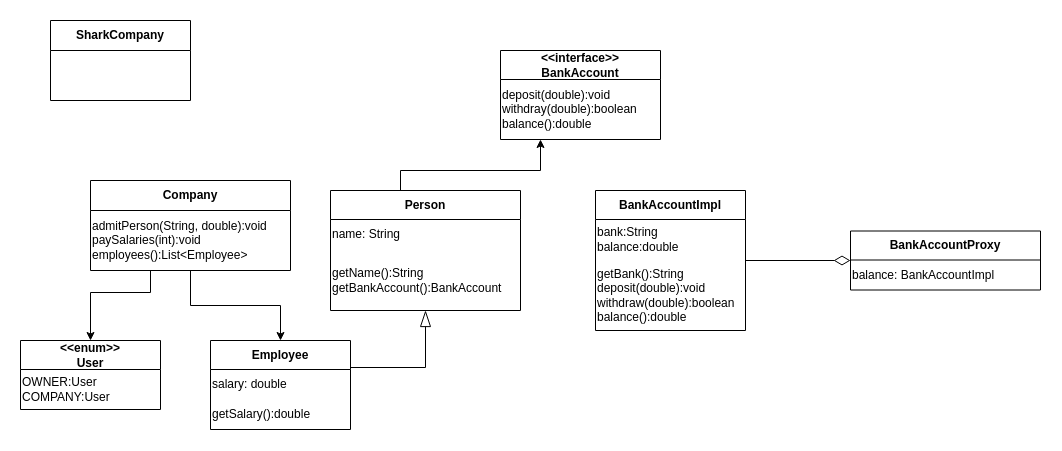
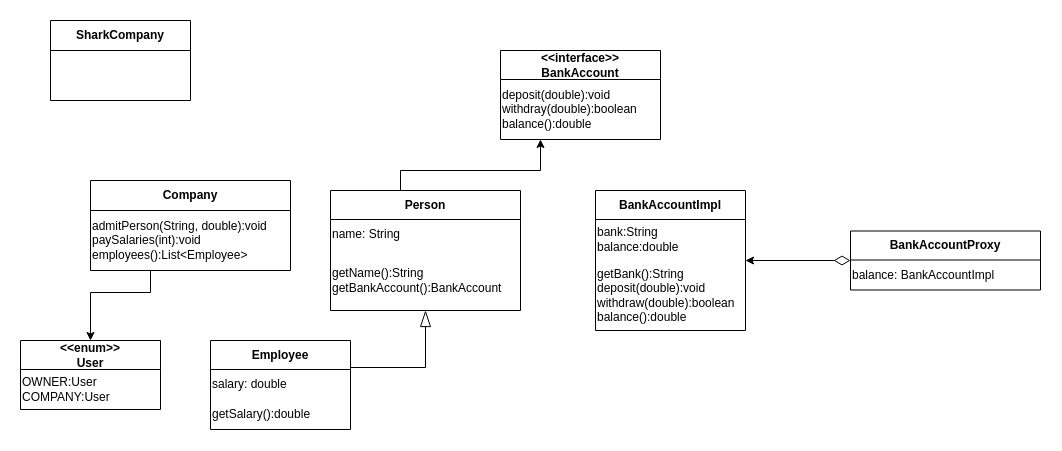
edge "BankAccountImpl" -> "BankAccountProxy": arrowhead none -> classic
edge "Company" -> "Employee": removed
